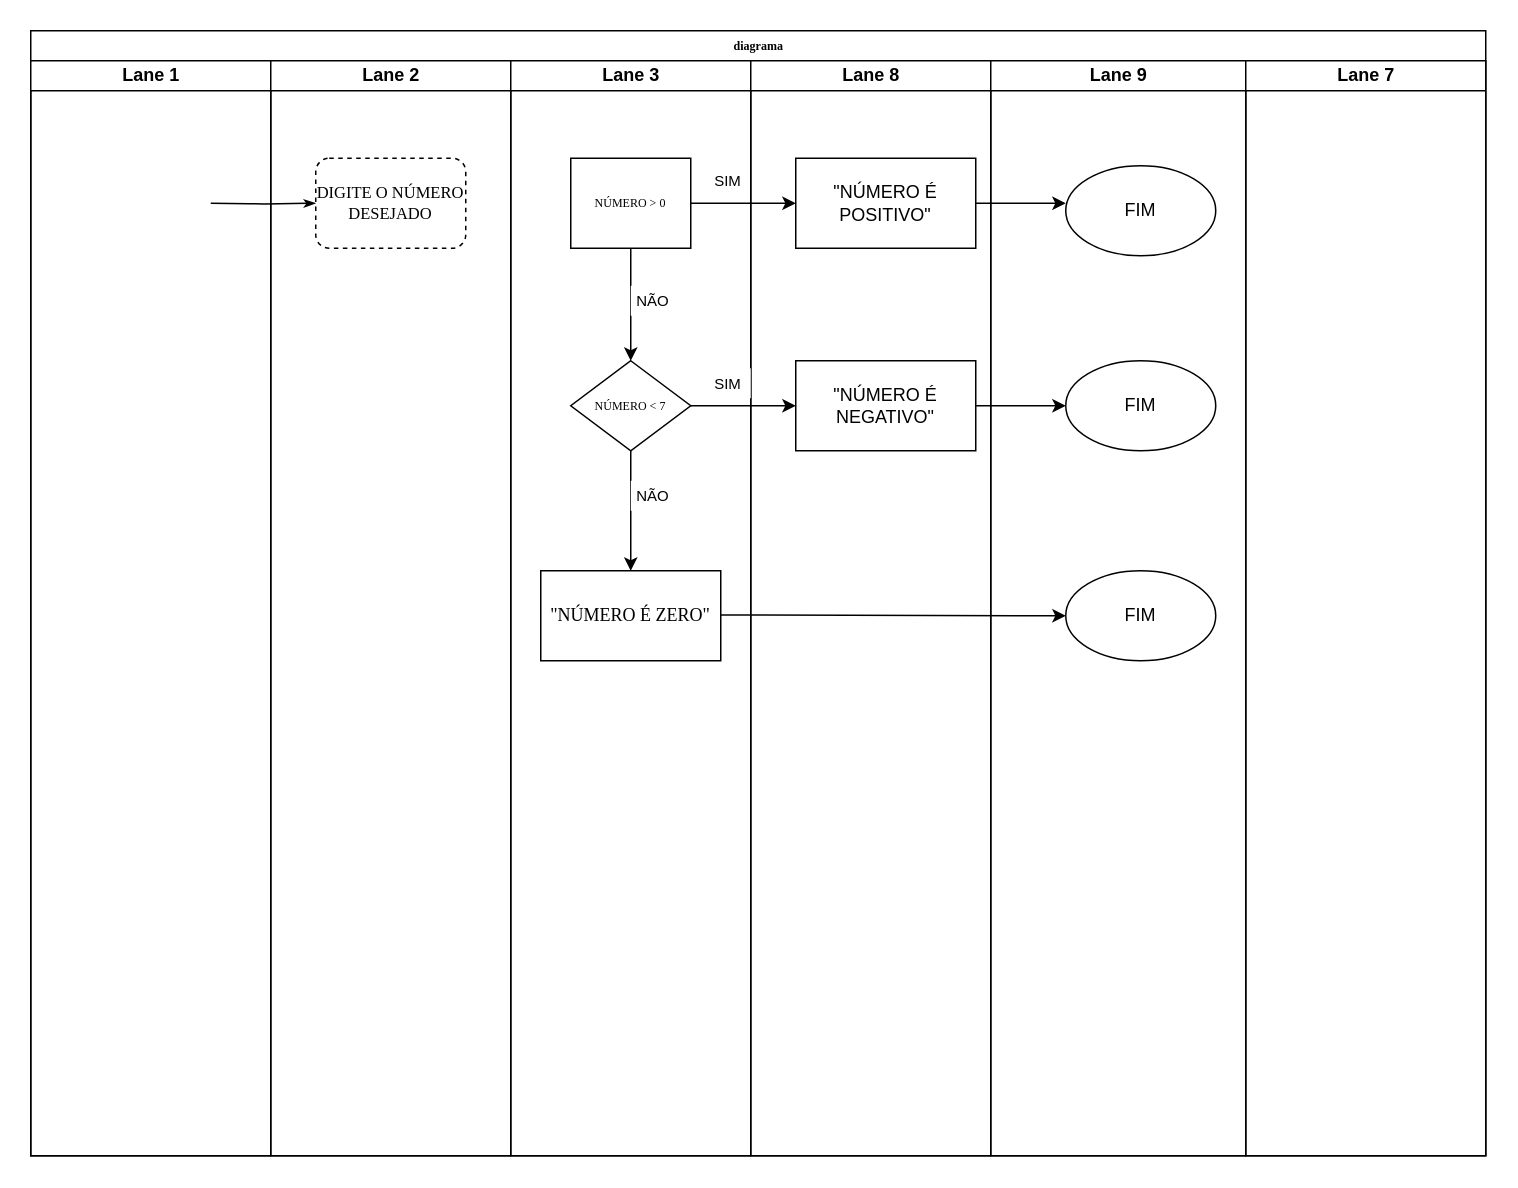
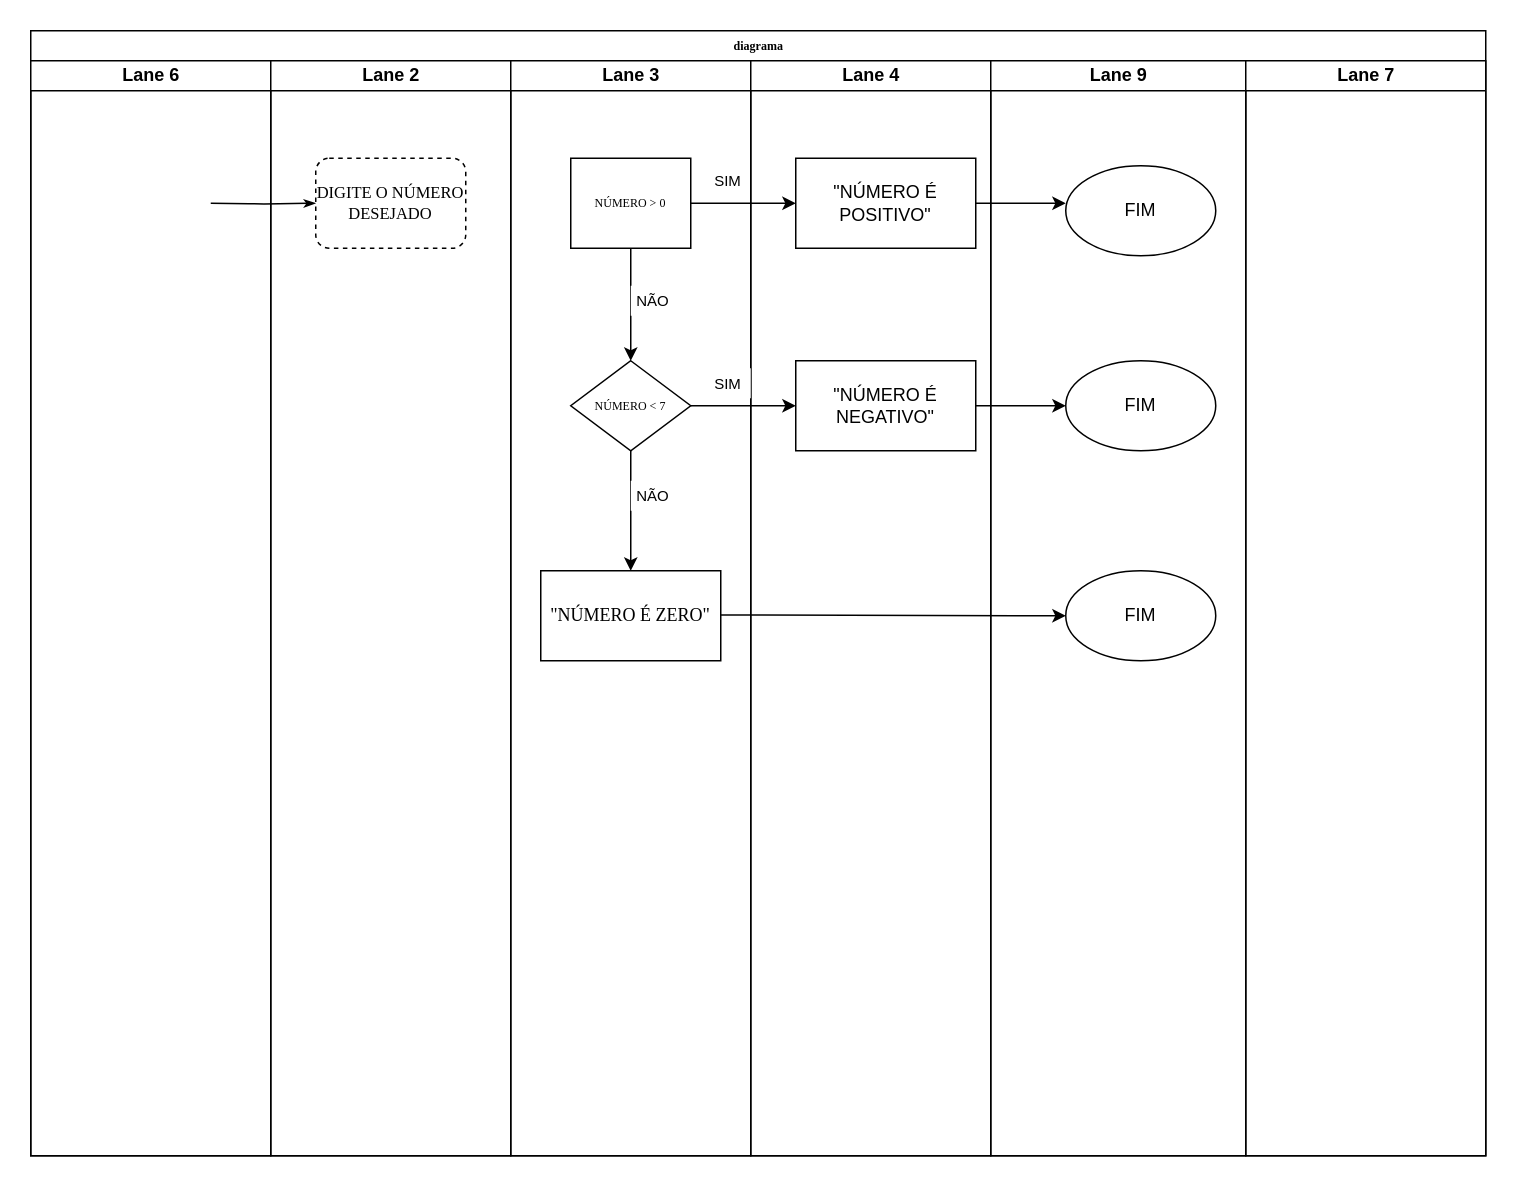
node "Lane 1": label "Lane 1" -> "Lane 6"
node "Lane 8": label "Lane 8" -> "Lane 4"
